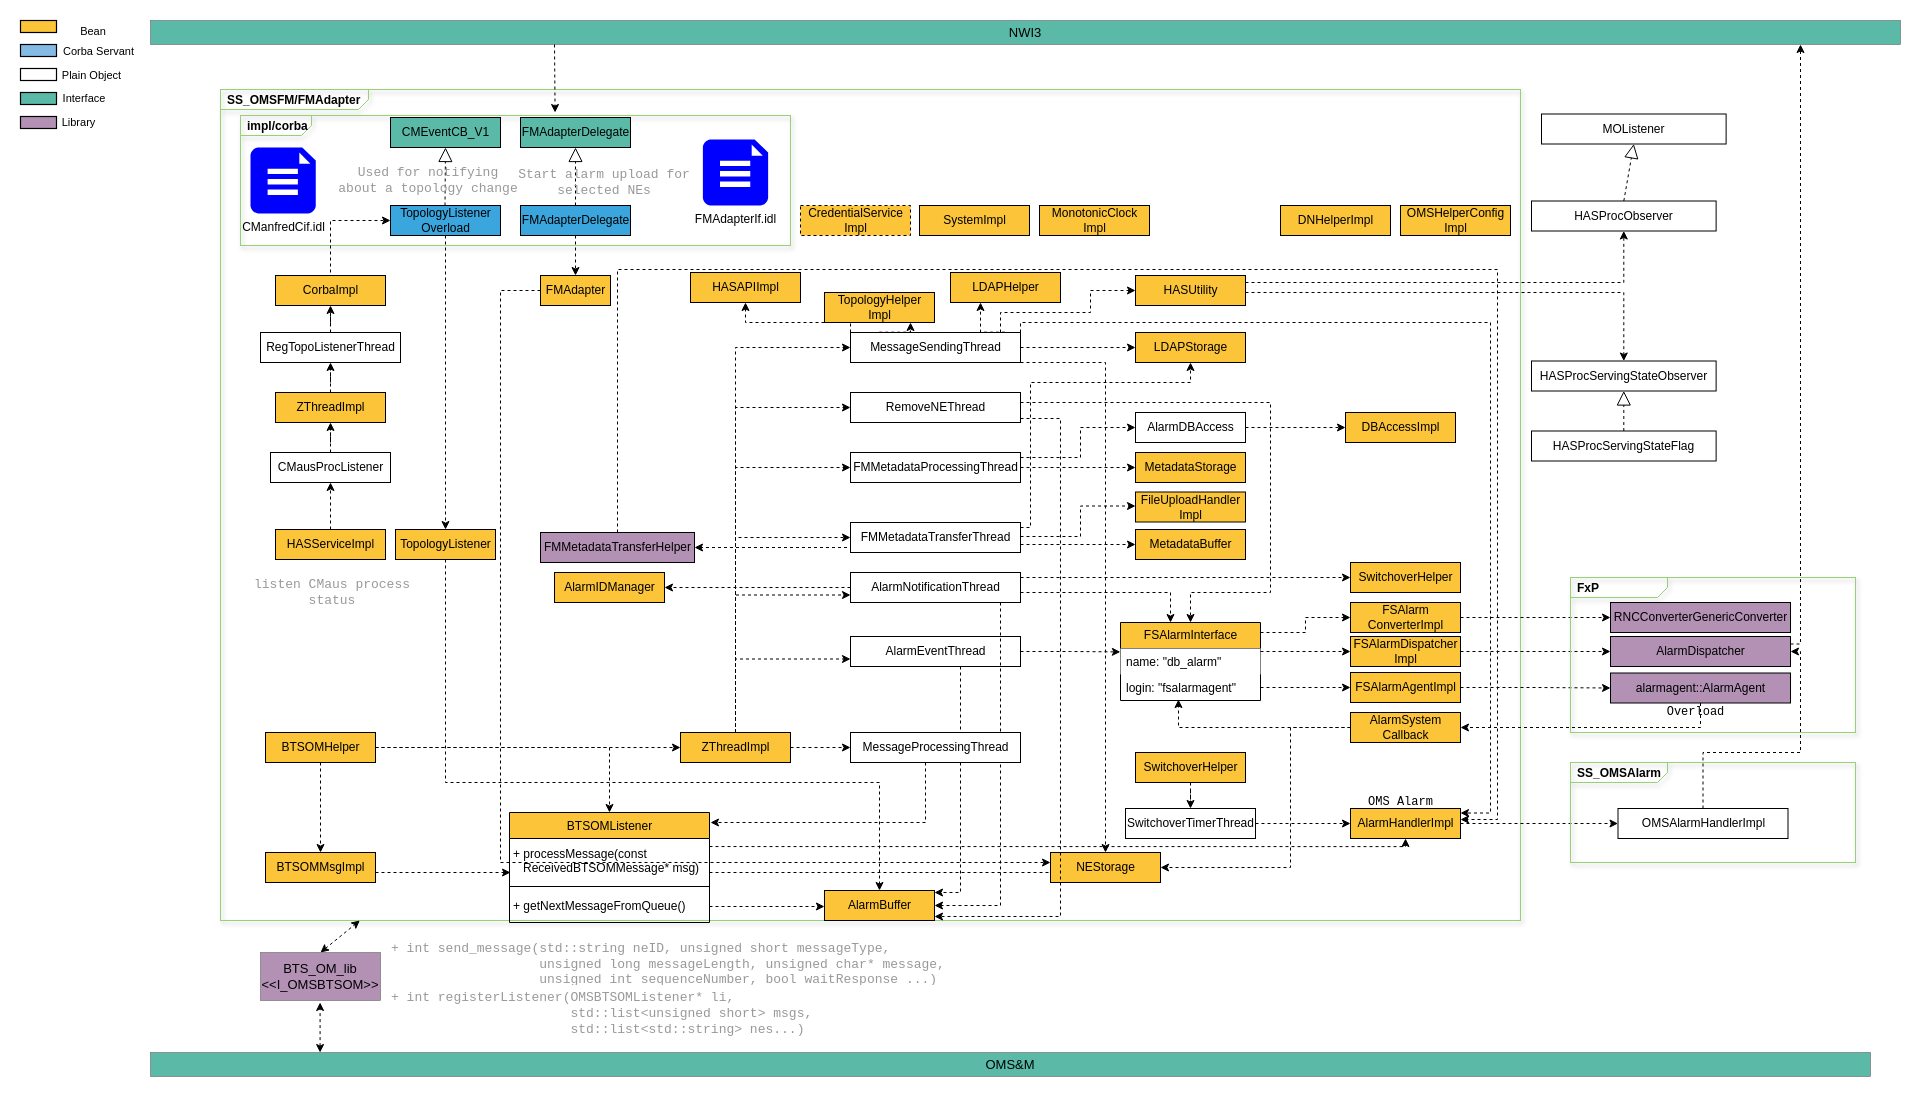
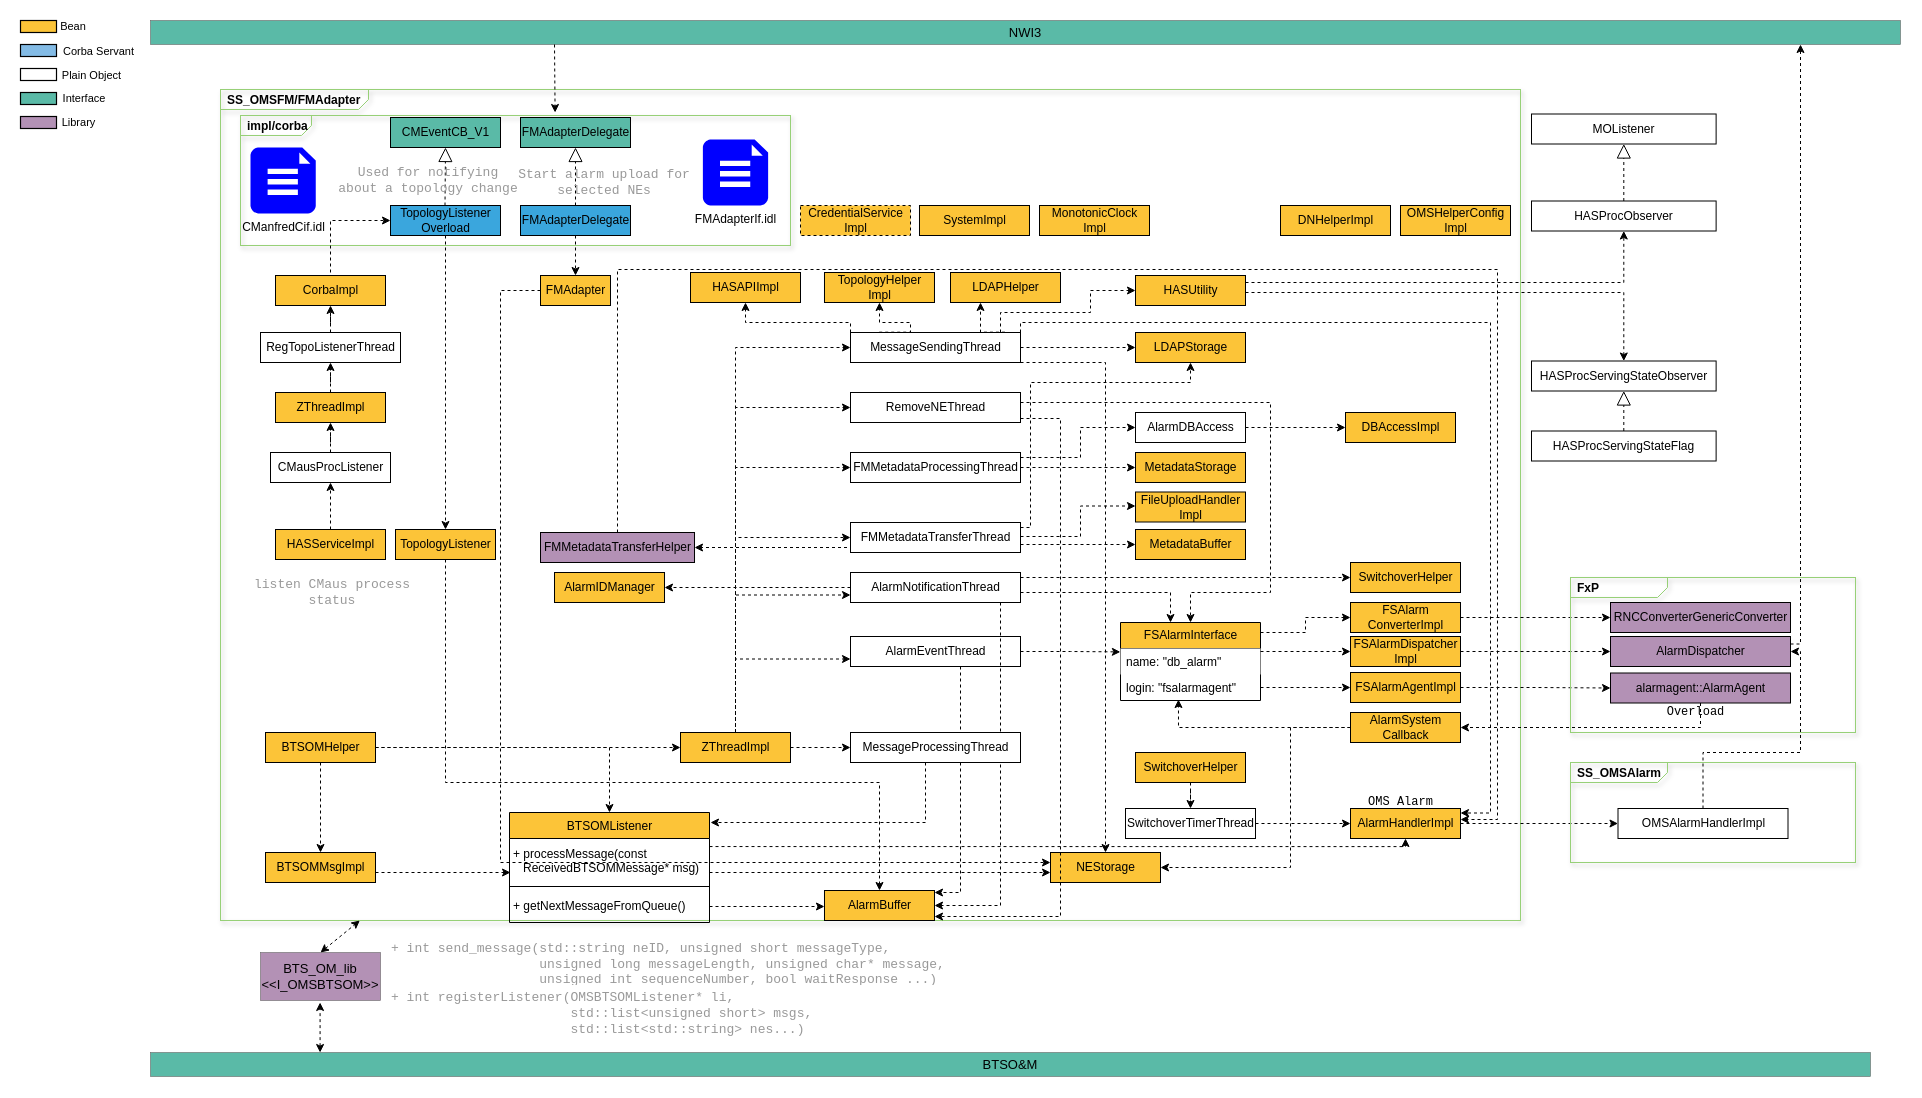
node "Bean": moved (93, 32) -> (73, 27)
node "MOListener": moved (1634, 129) -> (1624, 129)
node "TopologyHelper Impl": moved (879, 308) -> (879, 288)
edge "+ processMessage(const ReceivedBTSOMMessage* msg)" -- "NEStorage": arrowhead none -> classic
node "OMS&M": label "OMS&M" -> "BTSO&M"
